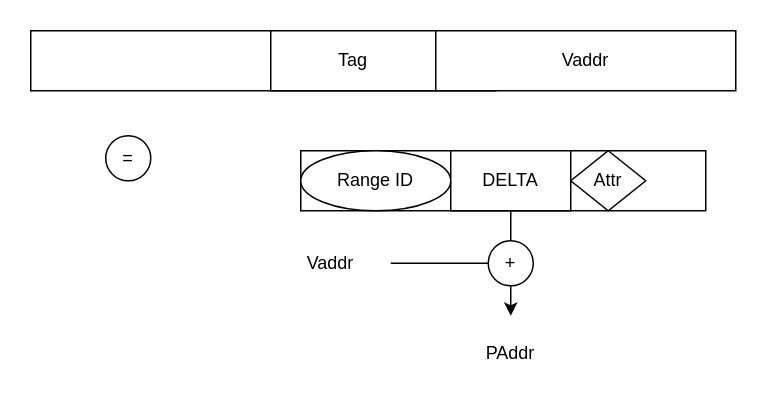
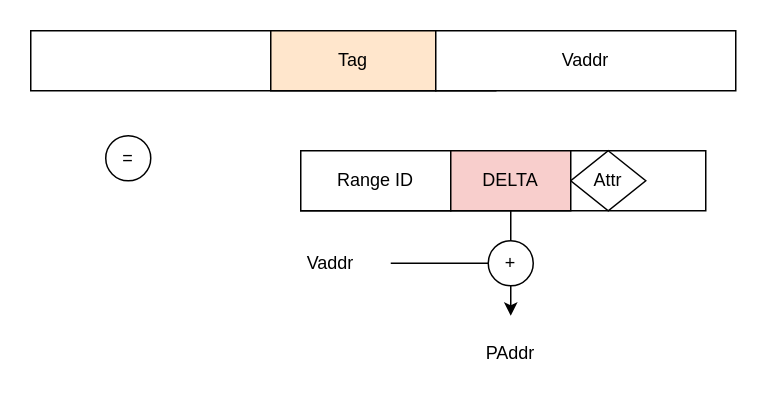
node "Tag": fillcolor #ffffff -> #ffe6cc
node "Range ID": shape ellipse -> rectangle
node "DELTA": fillcolor #ffffff -> #f8cecc
